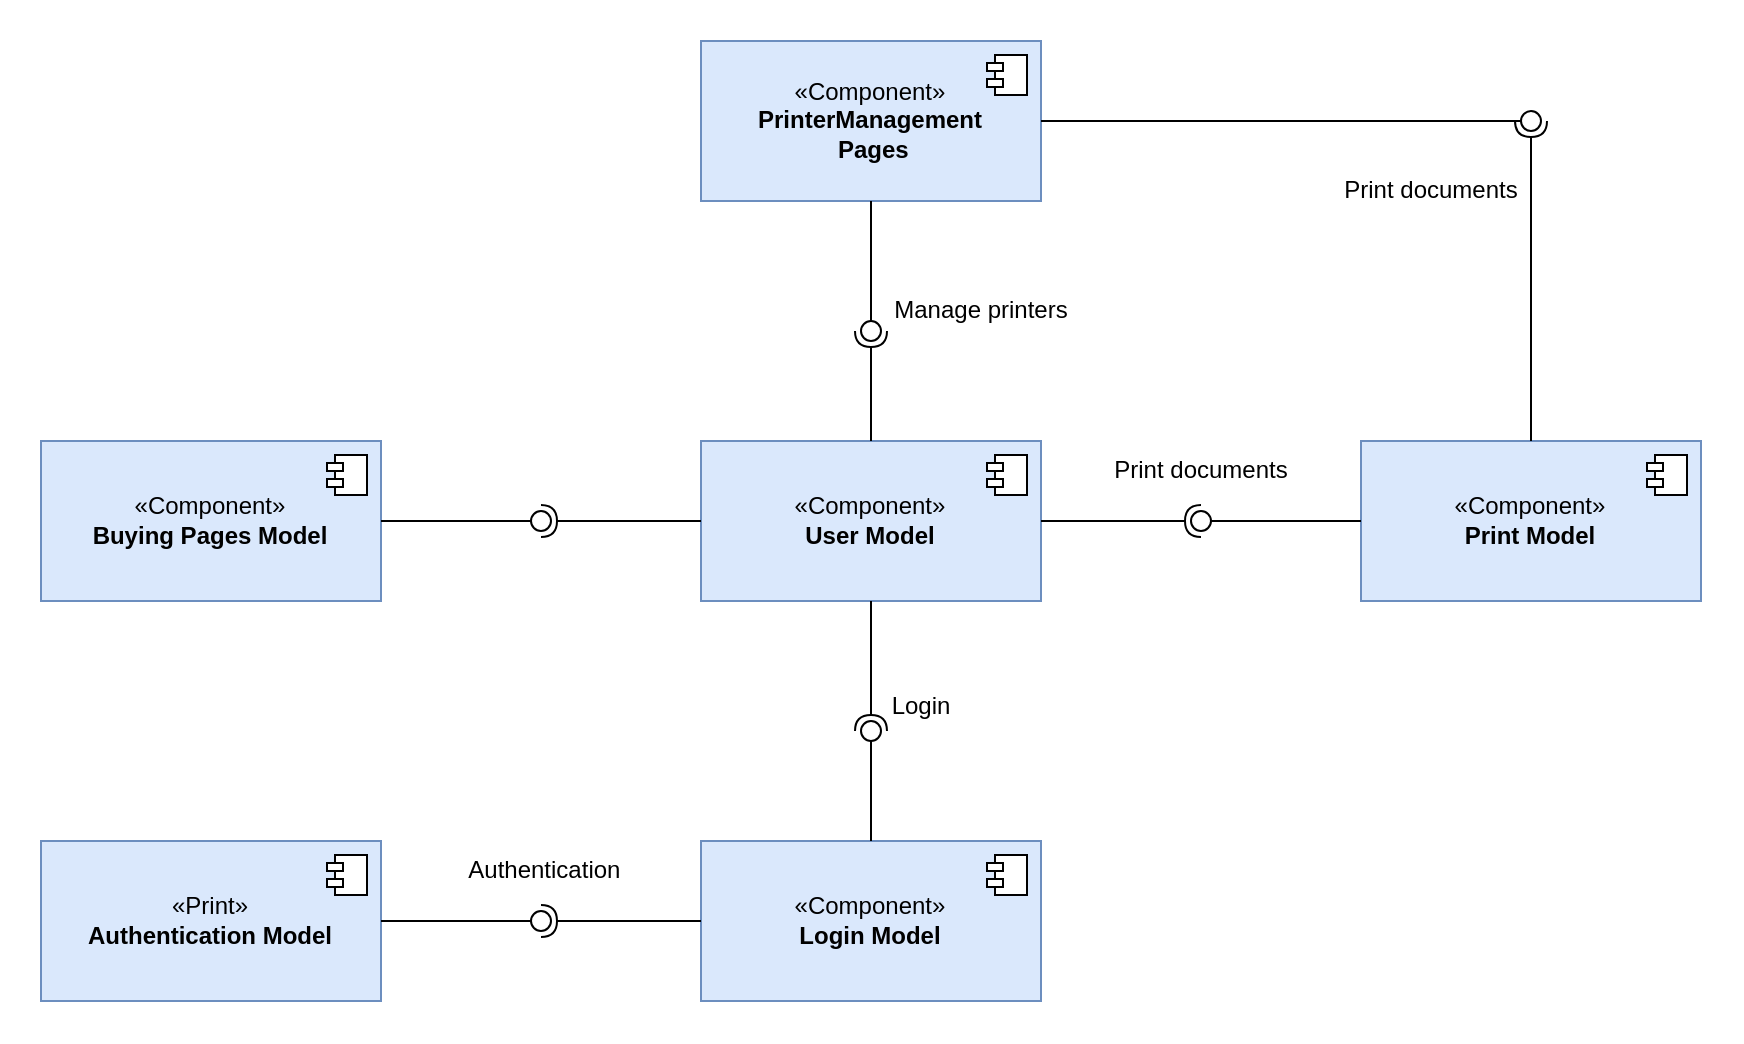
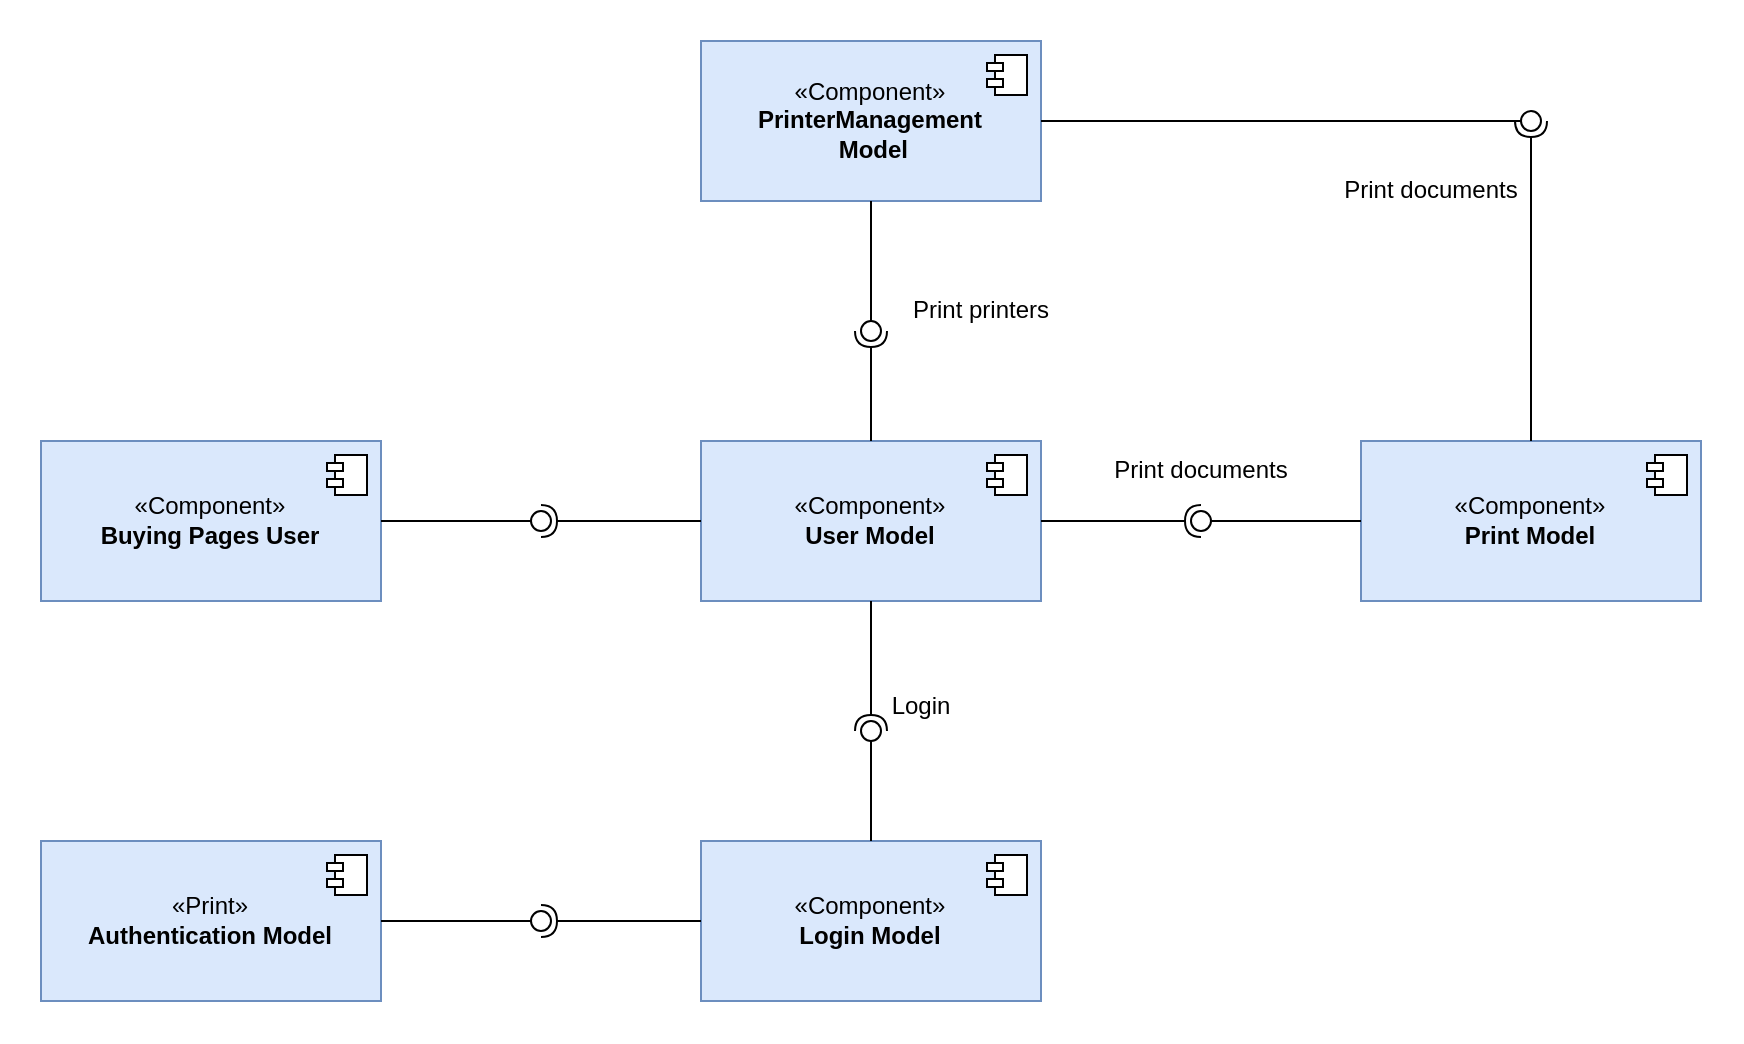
node "«Component» PrinterManagement Pages": label "«Component» PrinterManagement Pages" -> "«Component» PrinterManagement Model"
node "Manage printers": label "Manage printers" -> "Print printers"
node "«Component» Buying Pages Model": label "«Component» Buying Pages Model" -> "«Component» Buying Pages User"
node "Authentication": removed
